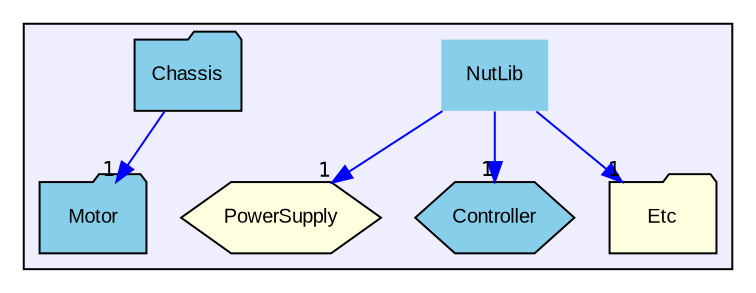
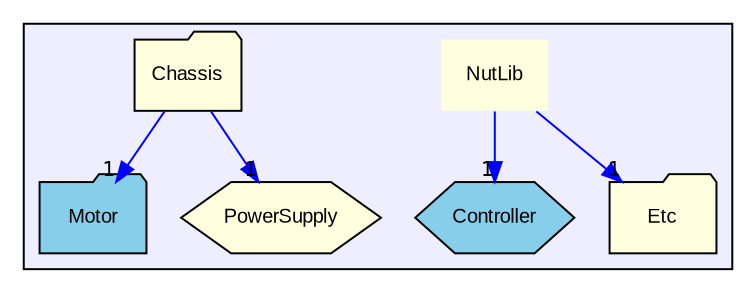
node "Chassis": fillcolor skyblue -> lightyellow
node "NutLib": fillcolor skyblue -> lightyellow
edge "NutLib" -> "PowerSupply": now "Chassis" -> "PowerSupply"
